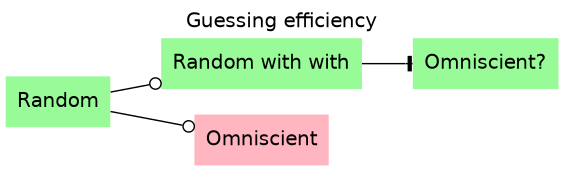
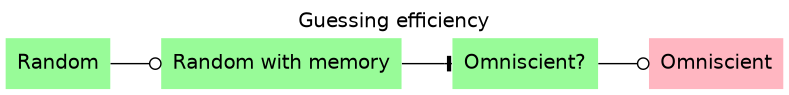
node "Random with with": label "Random with with" -> "Random with memory"
edge "Random" -> "Omniscient": now "Omniscient?" -> "Omniscient"
